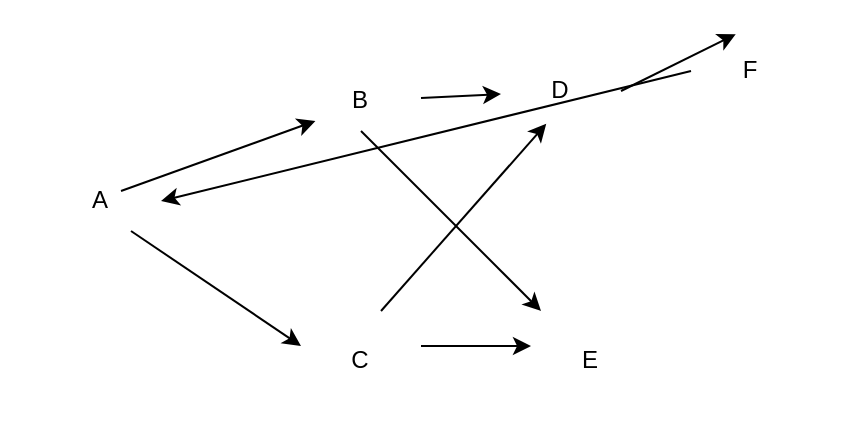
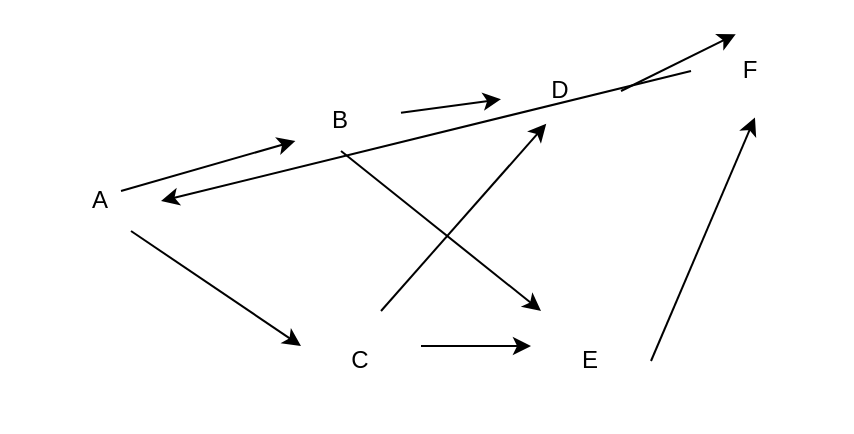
node "B": moved (361, 101) -> (341, 121)
edge "E" -> "F": added
